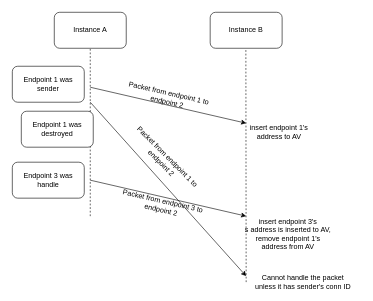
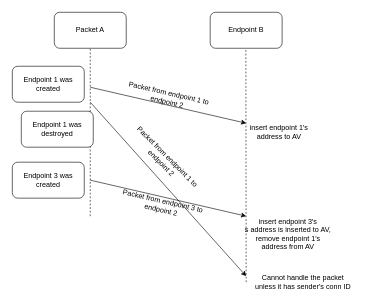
node "Instance A": label "Instance A" -> "Packet A"
node "Instance B": label "Instance B" -> "Endpoint B"
node "Endpoint 1 was sender": label "Endpoint 1 was sender" -> "Endpoint 1 was created"
node "Endpoint 3 was handle": label "Endpoint 3 was handle" -> "Endpoint 3 was created"
